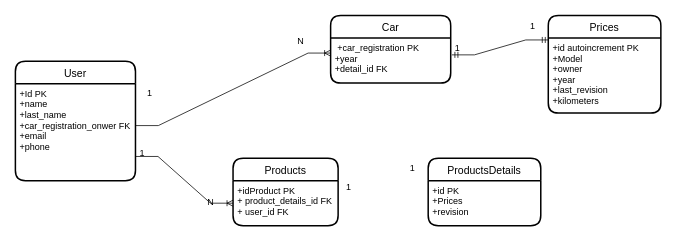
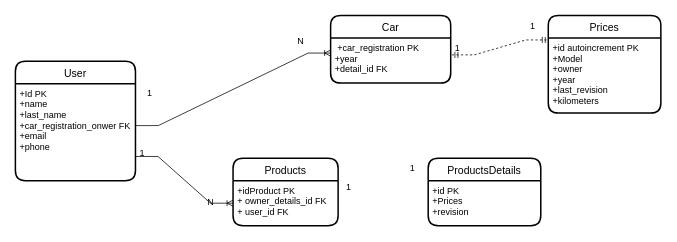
edge "+car_registration PK +year +detail_id FK" -- "Prices": style solid -> dashed
node "+idProduct PK + product_details_id FK + user_id FK": label "+idProduct PK + product_details_id FK + user_id FK" -> "+idProduct PK + owner_details_id FK + user_id FK"
